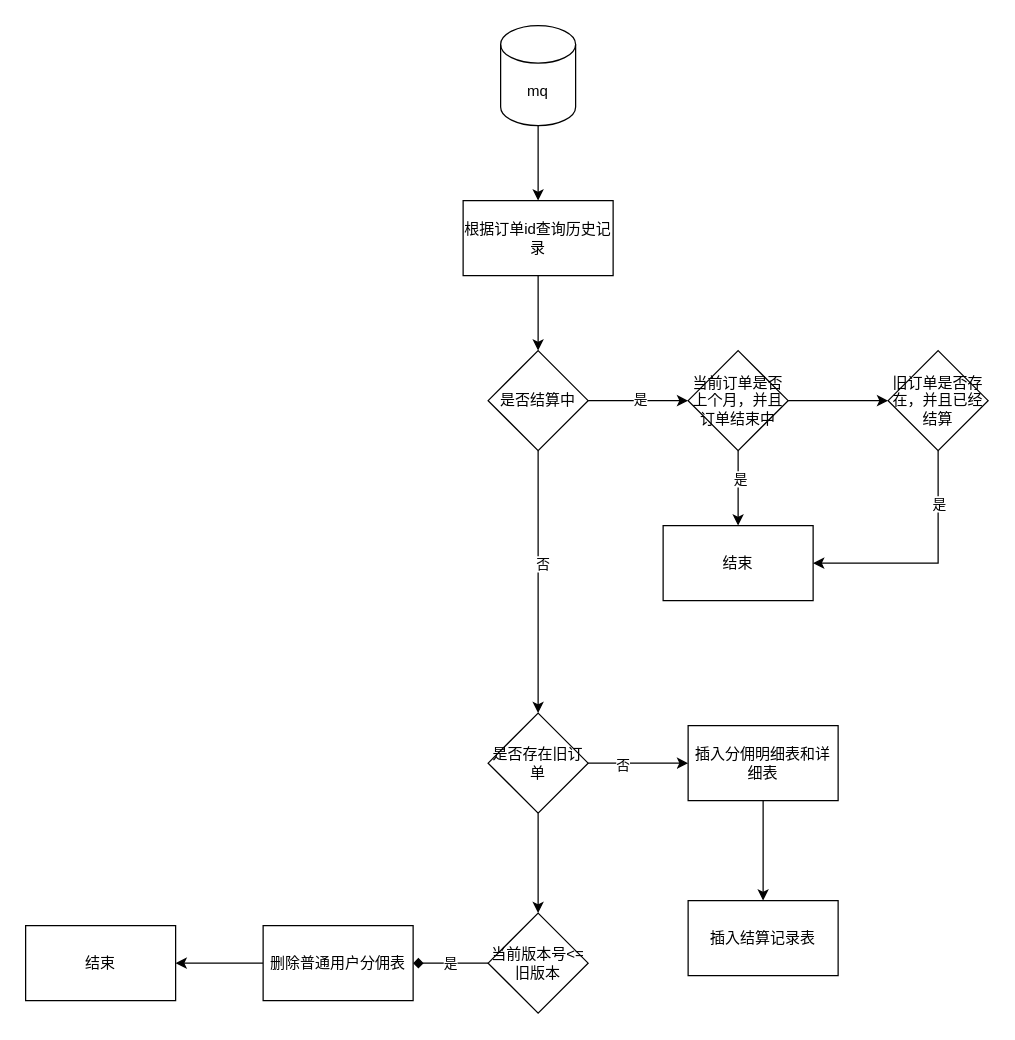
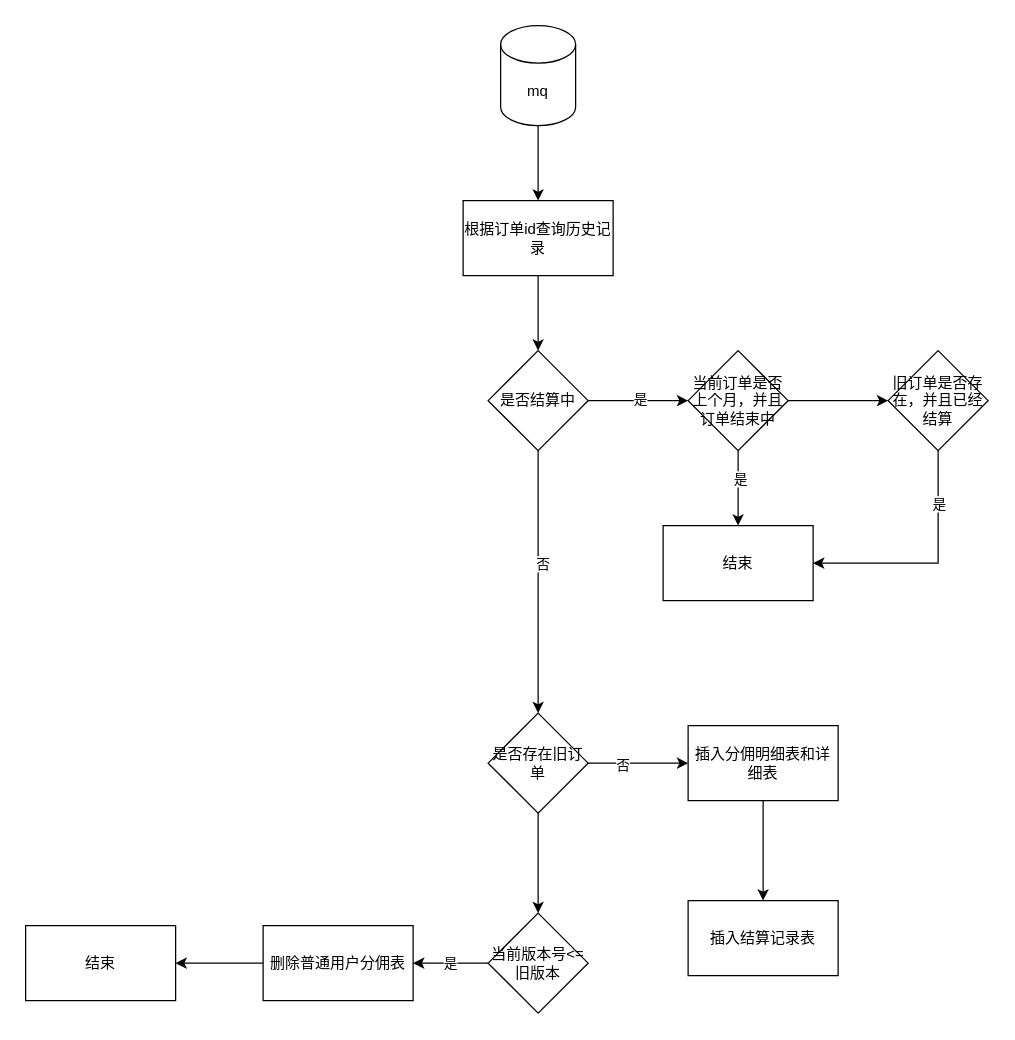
edge "当前版本号<=旧版本" -> "删除普通用户分佣表": arrowhead diamond -> classic
